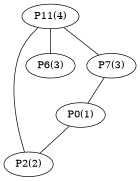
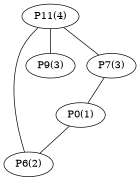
node "P6(3)": label "P6(3)" -> "P9(3)"
node "P2(2)": label "P2(2)" -> "P6(2)"
